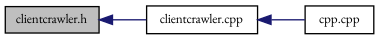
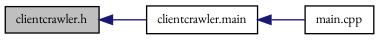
node "clientcrawler.cpp": label "clientcrawler.cpp" -> "clientcrawler.main"
node "cpp.cpp": label "cpp.cpp" -> "main.cpp"
